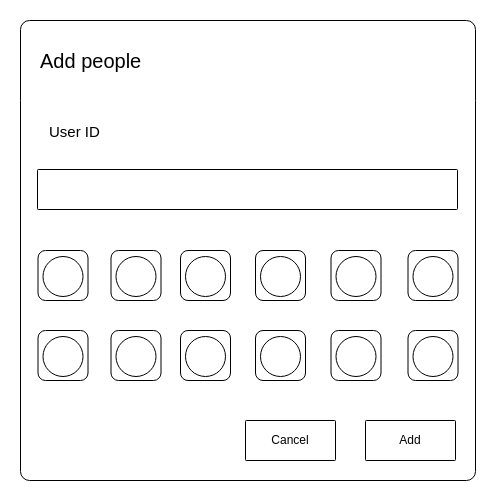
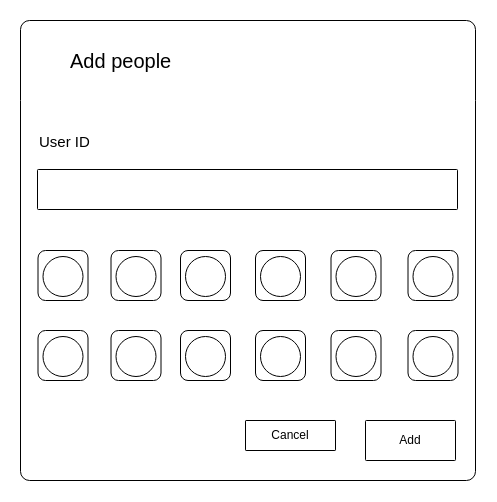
node "Add people": moved (98, 61) -> (128, 61)
node "User ID": moved (83, 130) -> (73, 140)
node "Cancel": size 90x40 -> 90x30
